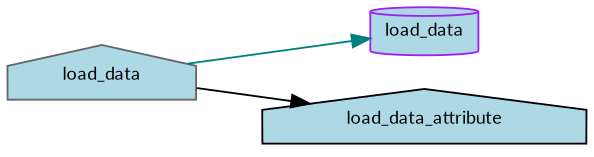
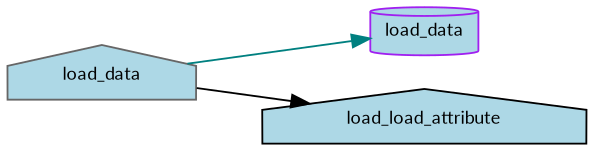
node "load_data_attribute": label "load_data_attribute" -> "load_load_attribute"
